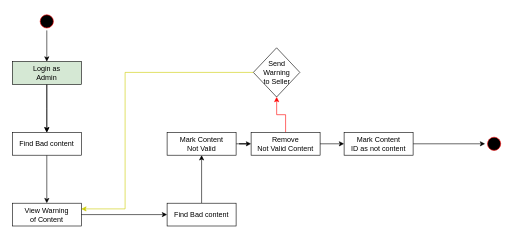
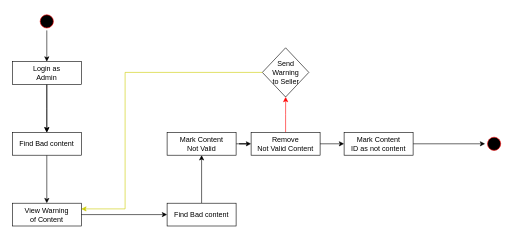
node "Send Warning to Seller": moved (277, 72) -> (286, 72)
node "Login as Admin": fillcolor #d5e8d4 -> #ffffff
